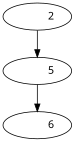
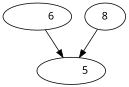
node "2": label "2" -> "8"
edge "5" -> "6": reversed
